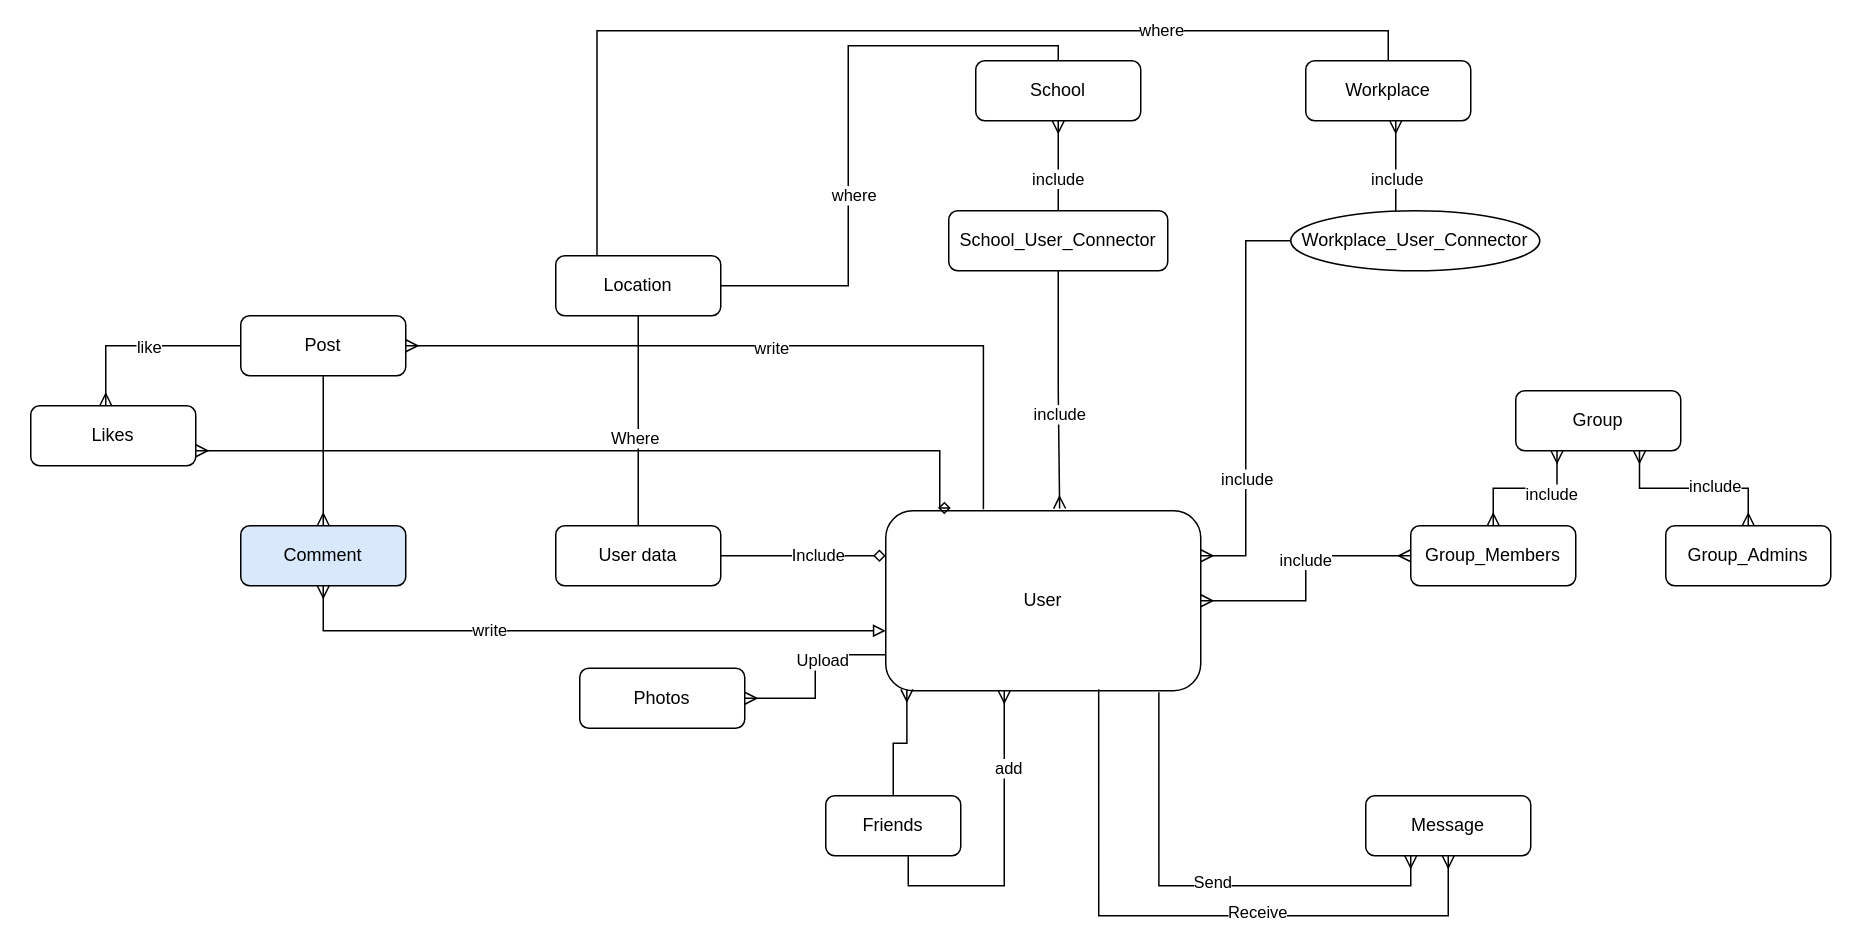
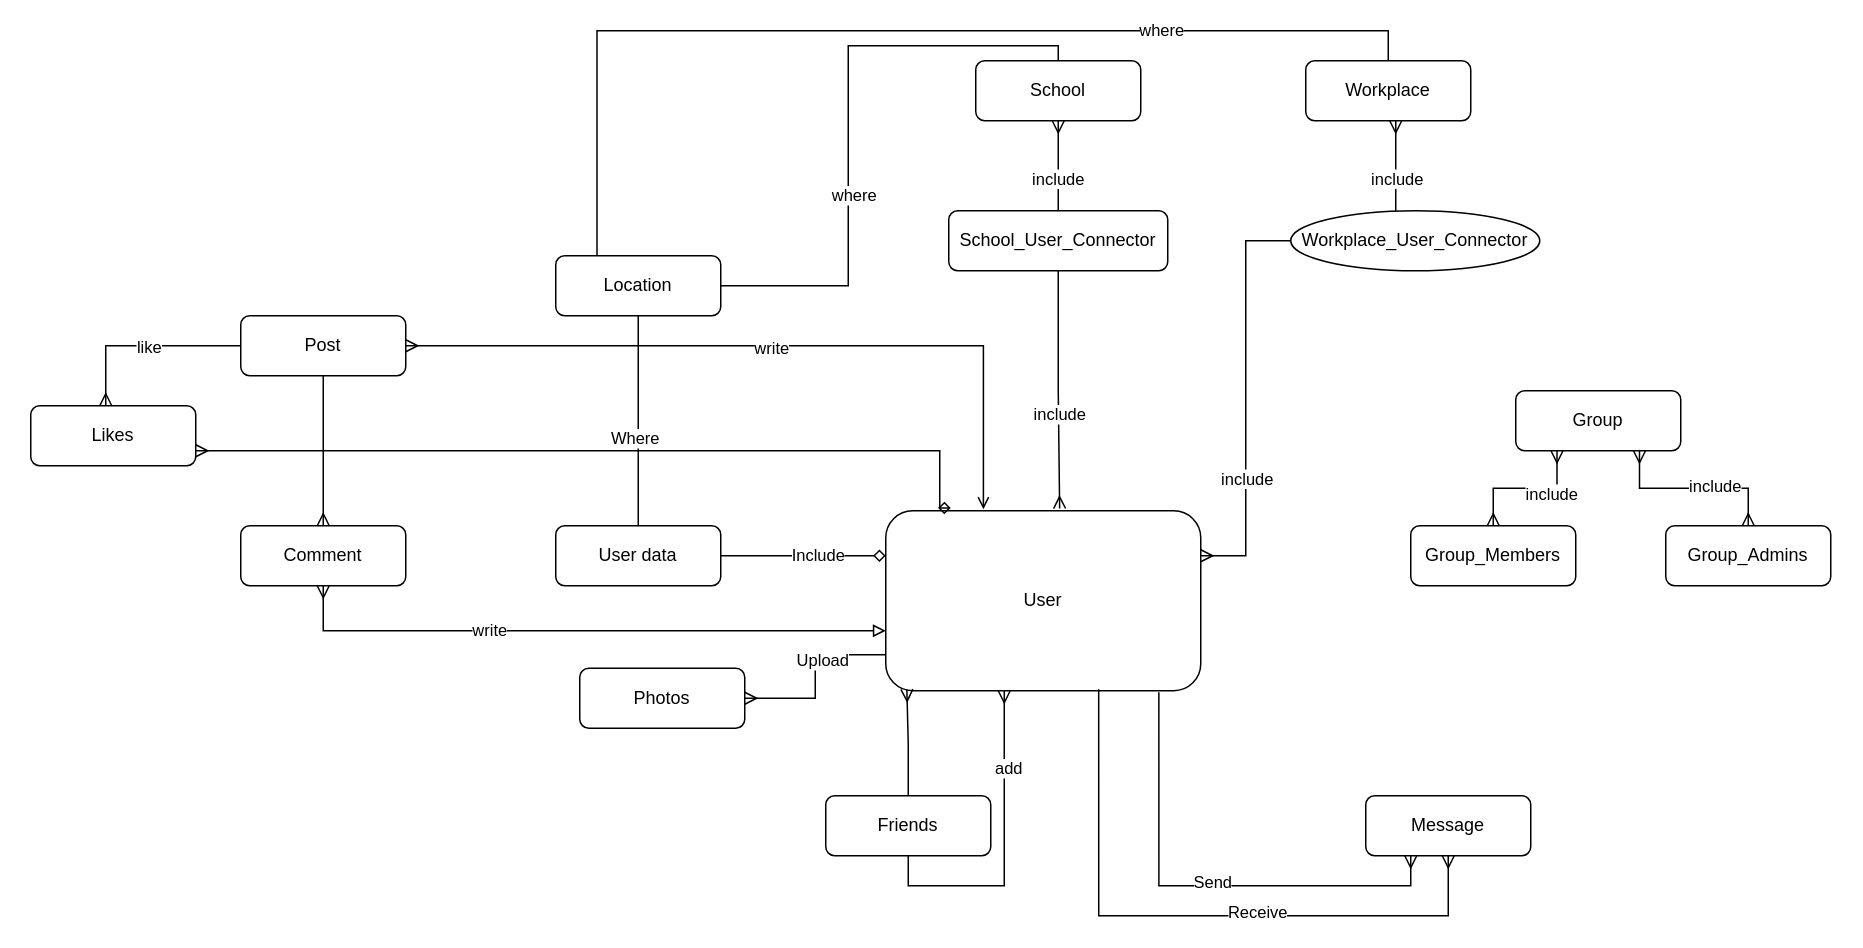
edge "User" -> "Post": arrowhead none -> open
node "Comment": fillcolor #dae8fc -> #ffffff
edge "Group_Members" -- "User": removed, label "include"
node "Friends": size 135x60 -> 165x60
